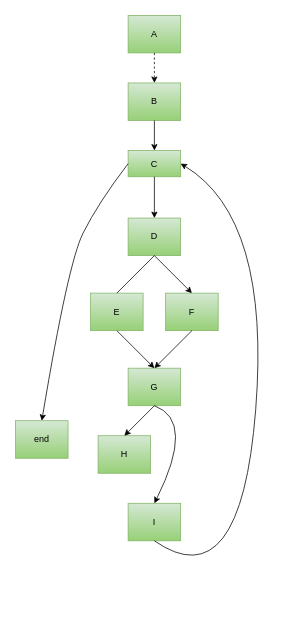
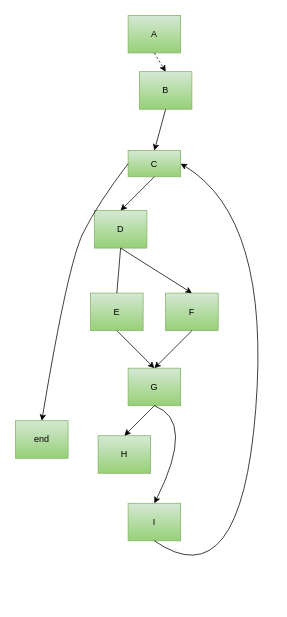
node "B": moved (154, 102) -> (165, 90)
node "D": moved (154, 237) -> (120, 229)
